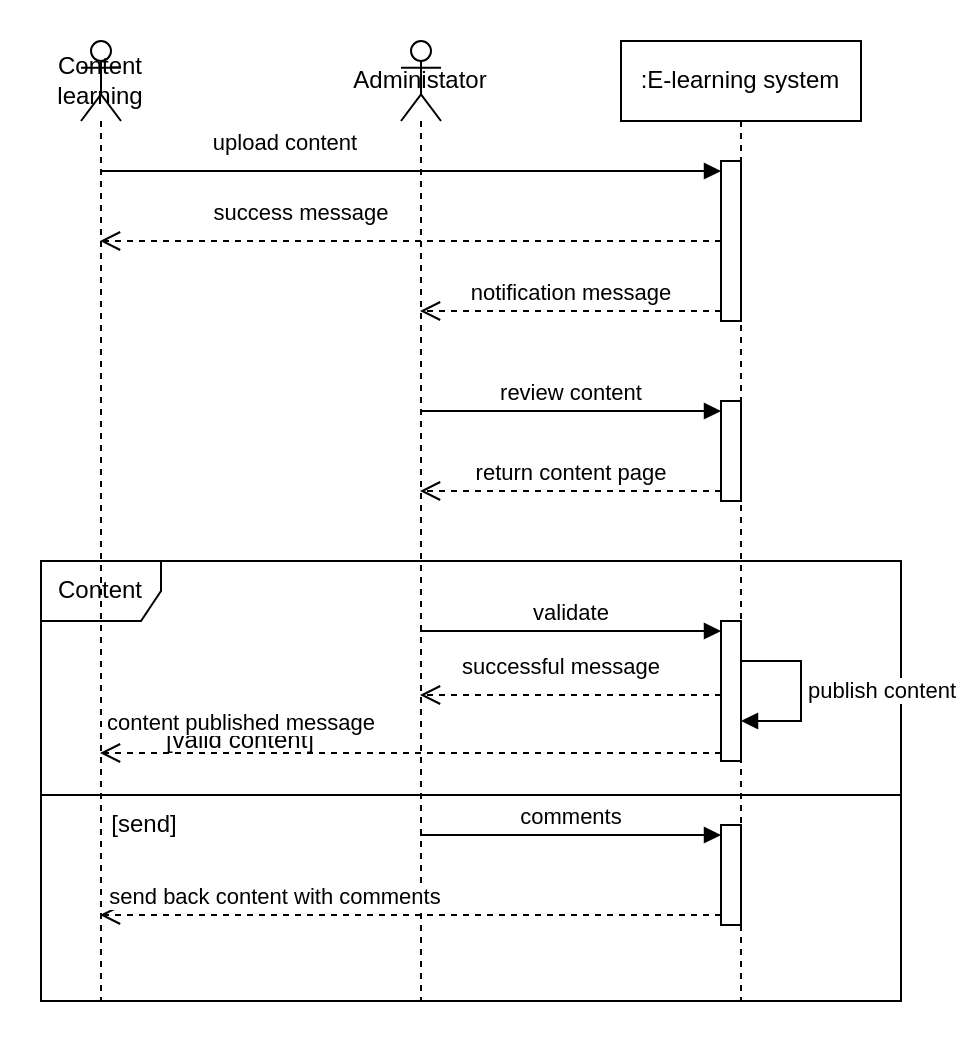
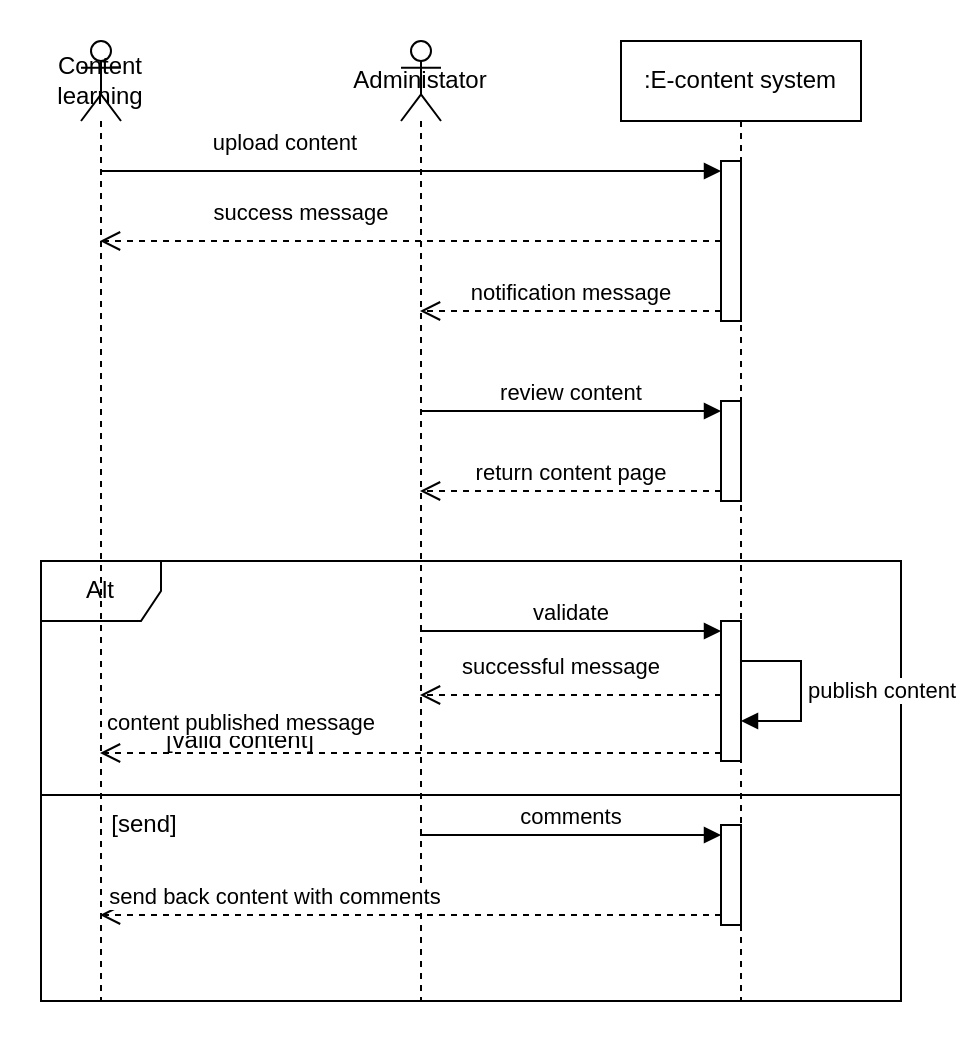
node ":E-learning system": label ":E-learning system" -> ":E-content system"
node "Content": label "Content" -> "Alt"
